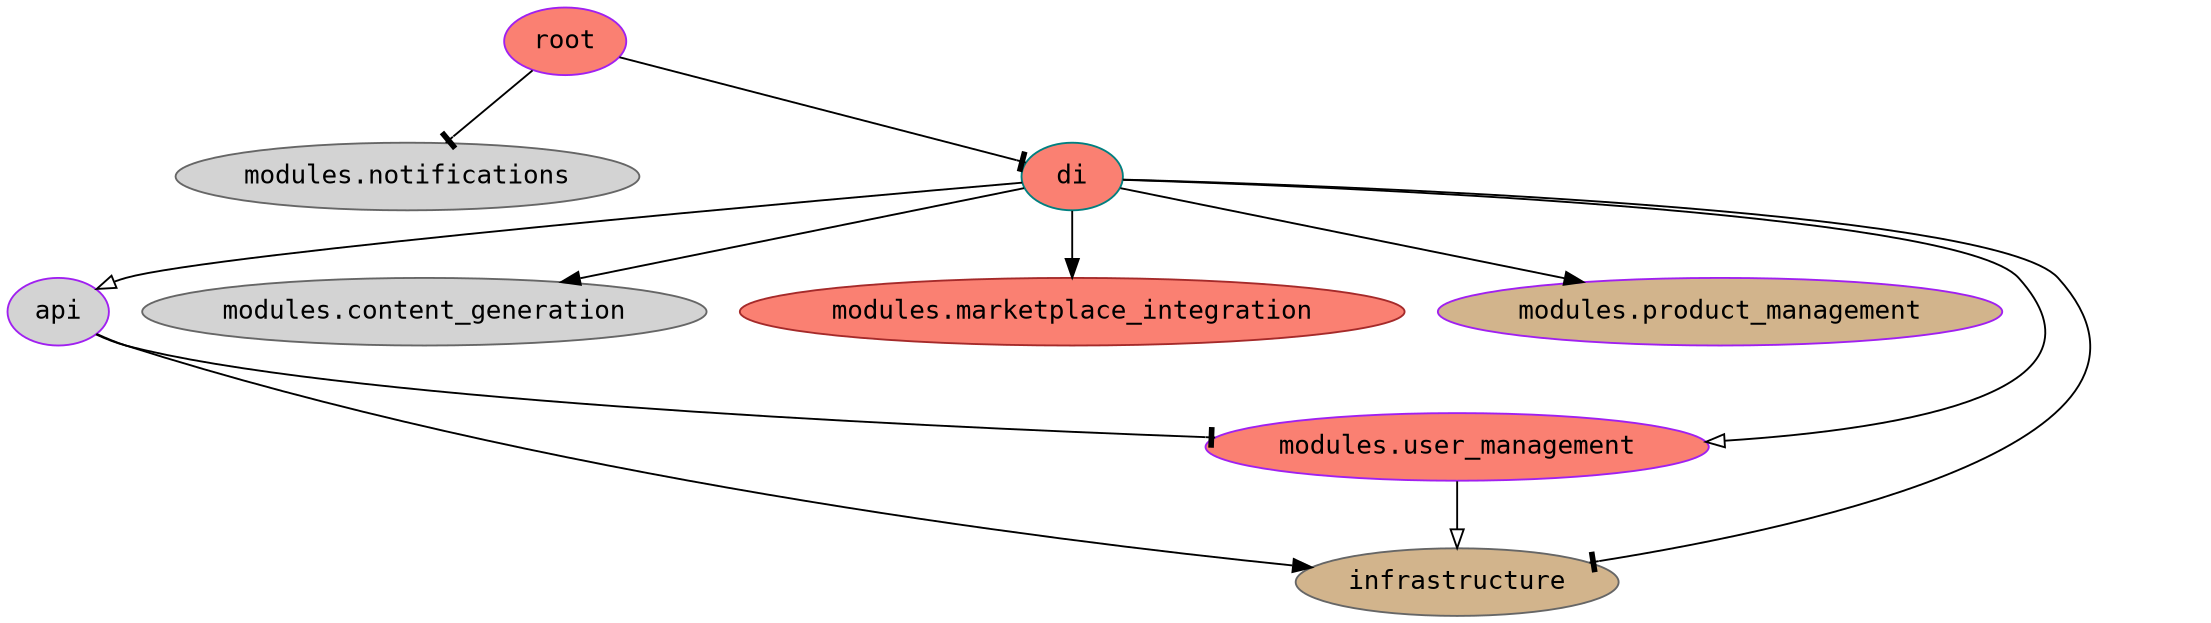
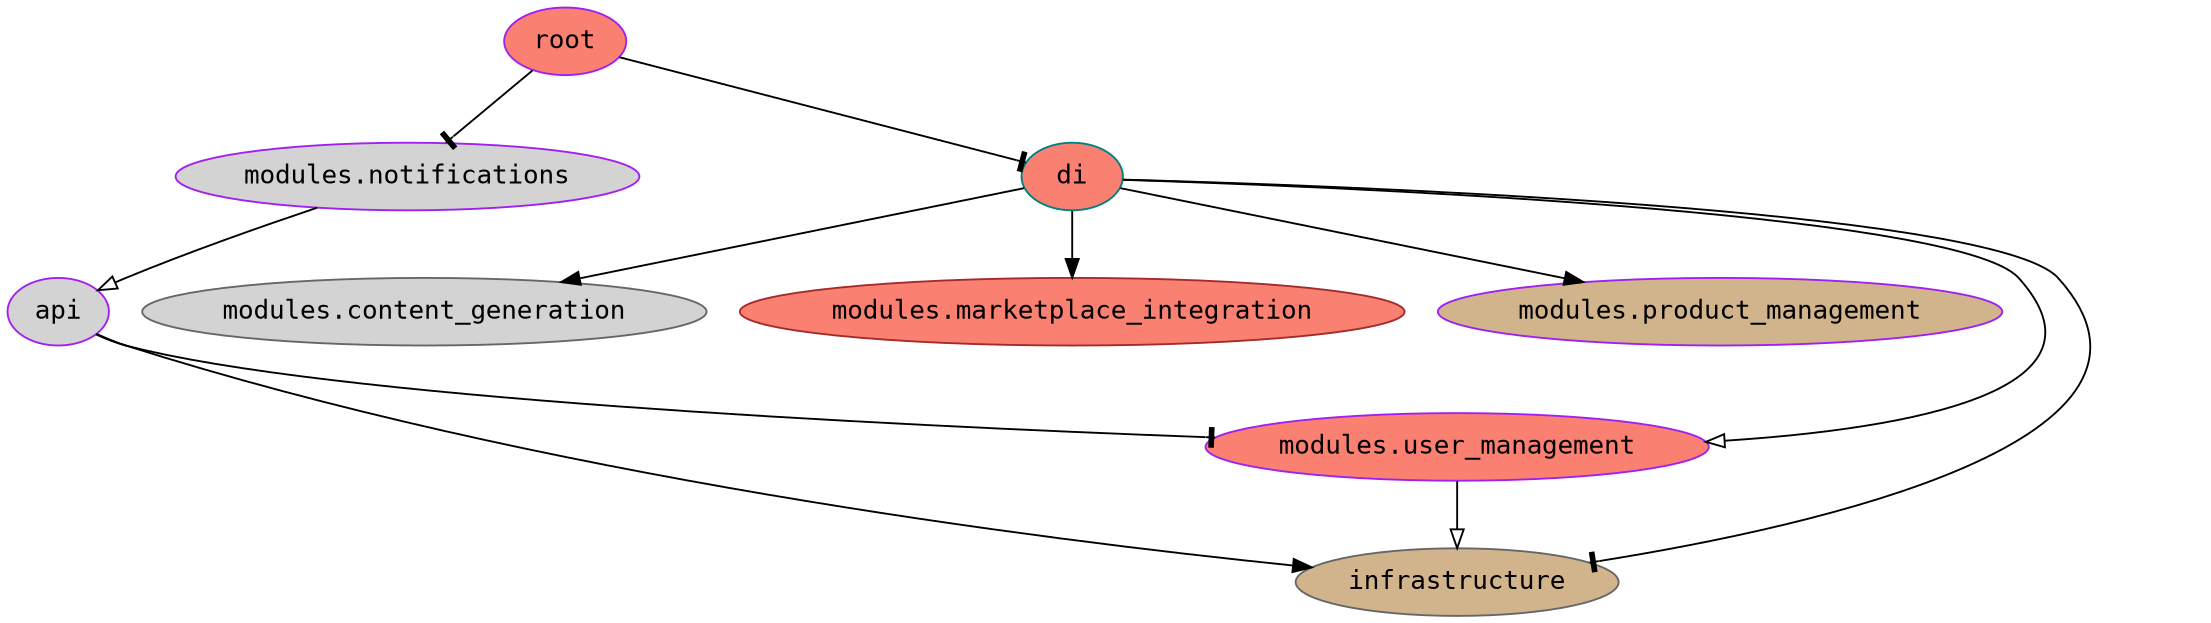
node "modules.notifications": color gray40 -> purple
edge "di" -> "api": now "modules.notifications" -> "api"
